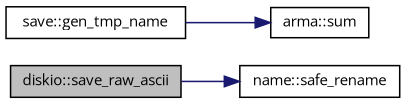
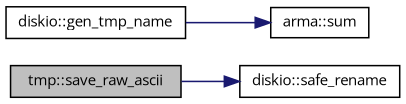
node "save::gen_tmp_name": label "save::gen_tmp_name" -> "diskio::gen_tmp_name"
node "diskio::save_raw_ascii": label "diskio::save_raw_ascii" -> "tmp::save_raw_ascii"
node "name::safe_rename": label "name::safe_rename" -> "diskio::safe_rename"
